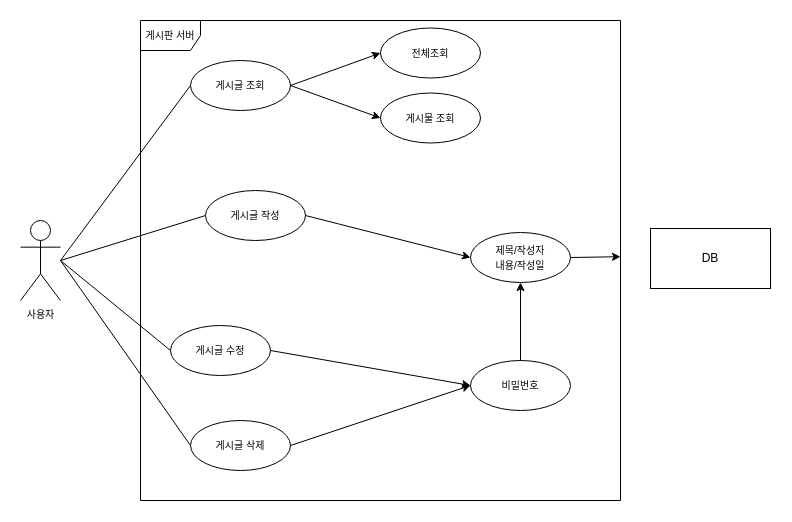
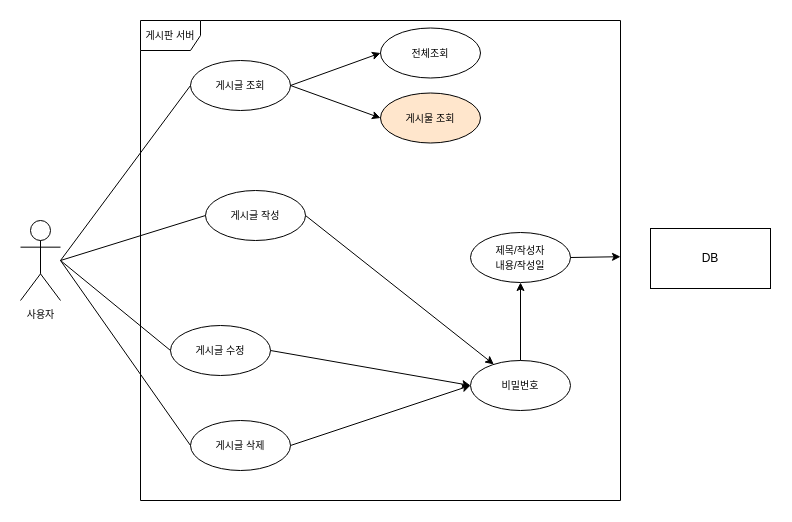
node "게시물 조회": fillcolor #ffffff -> #ffe6cc
edge "게시글 작성" -> "제목/작성자 내용/작성일": now "게시글 작성" -> "비밀번호"
